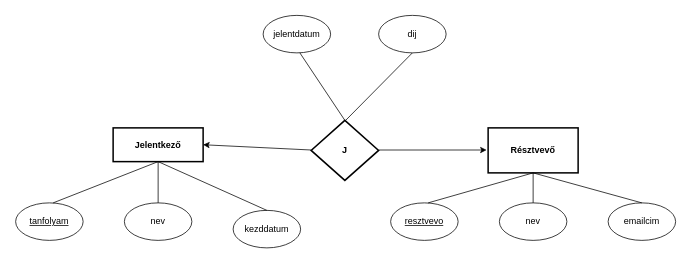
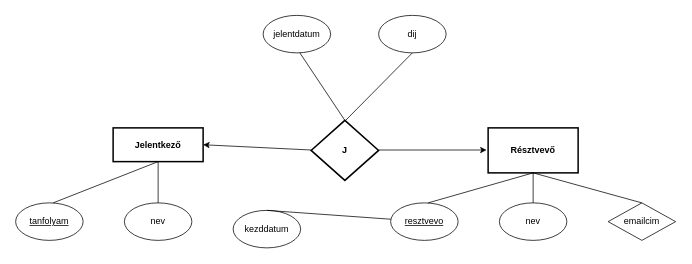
edge "Jelentkező" -- "kezddatum": now "resztvevo" -- "kezddatum"
node "emailcim": shape ellipse -> diamond
